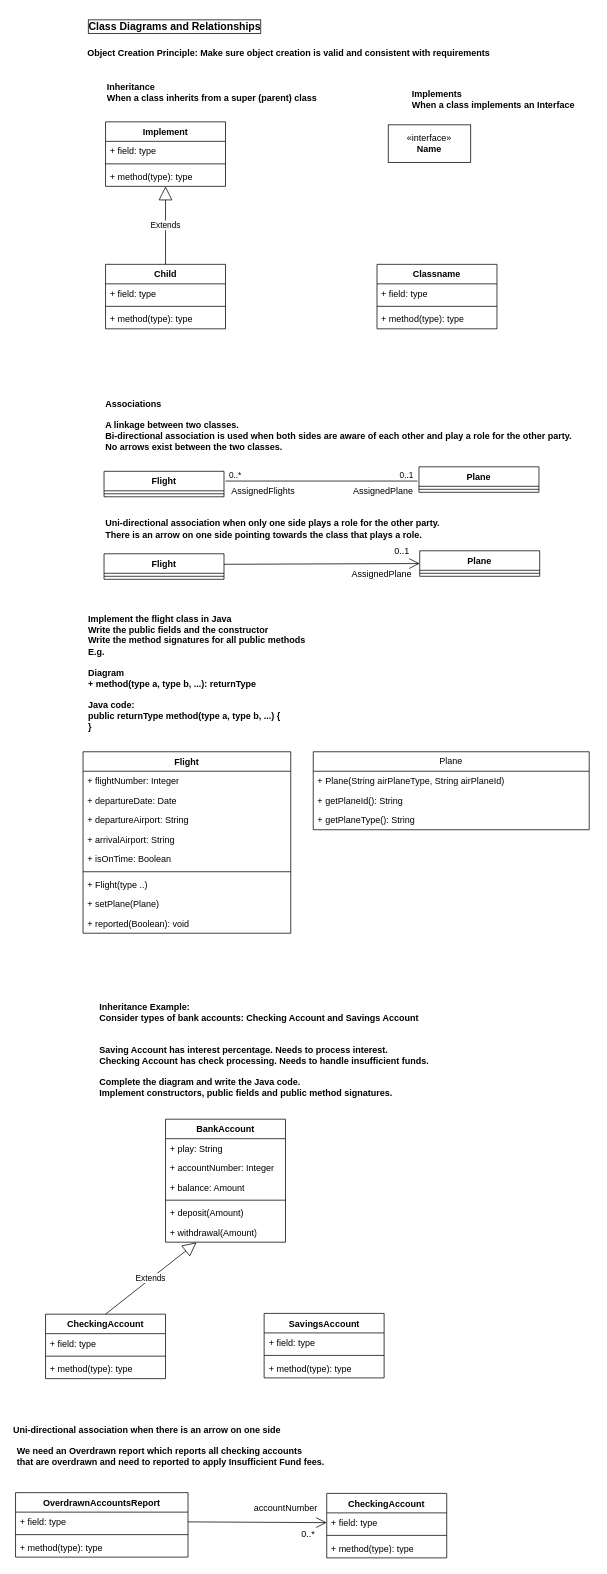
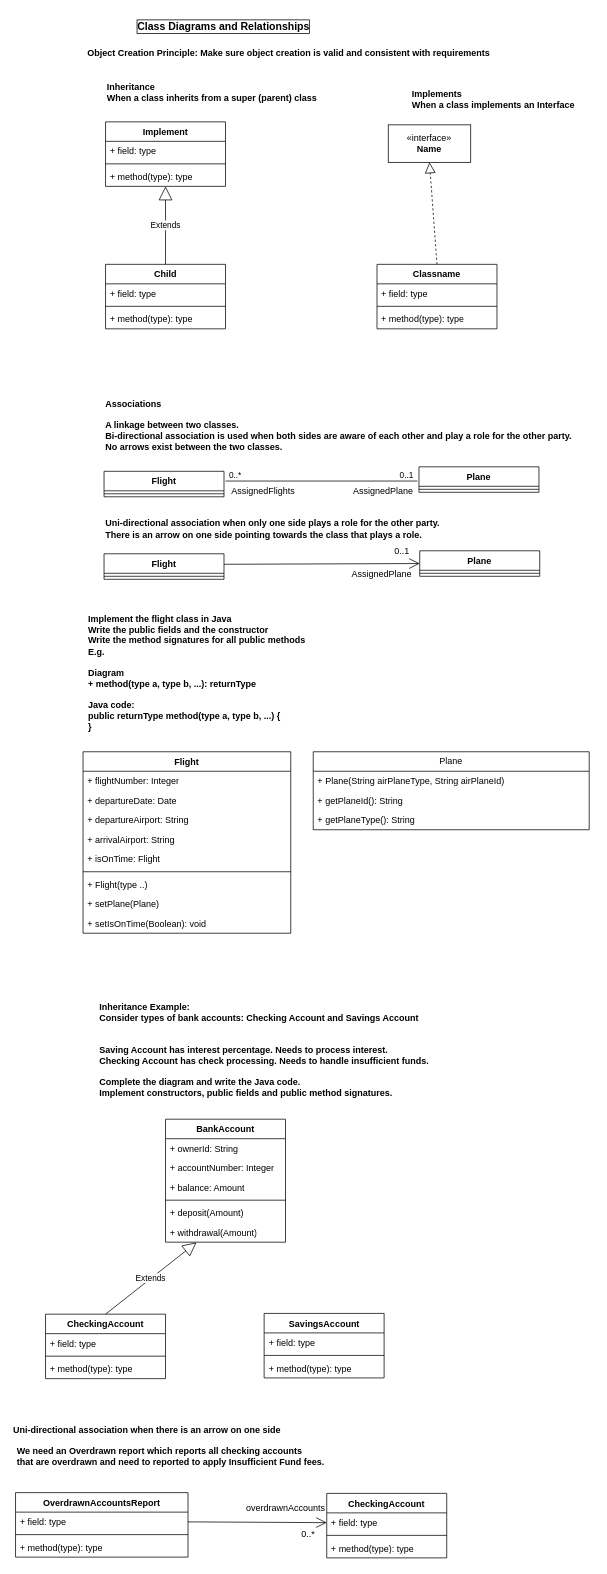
node "Class Diagrams and Relationships": moved (174, 27) -> (223, 27)
edge "Classname" -> "«interface» Name": added
node "+ isOnTime: Boolean": label "+ isOnTime: Boolean" -> "+ isOnTime: Flight"
node "+ reported(Boolean): void": label "+ reported(Boolean): void" -> "+ setIsOnTime(Boolean): void"
node "+ play: String": label "+ play: String" -> "+ ownerId: String"
node "accountNumber": label "accountNumber" -> "overdrawnAccounts"
